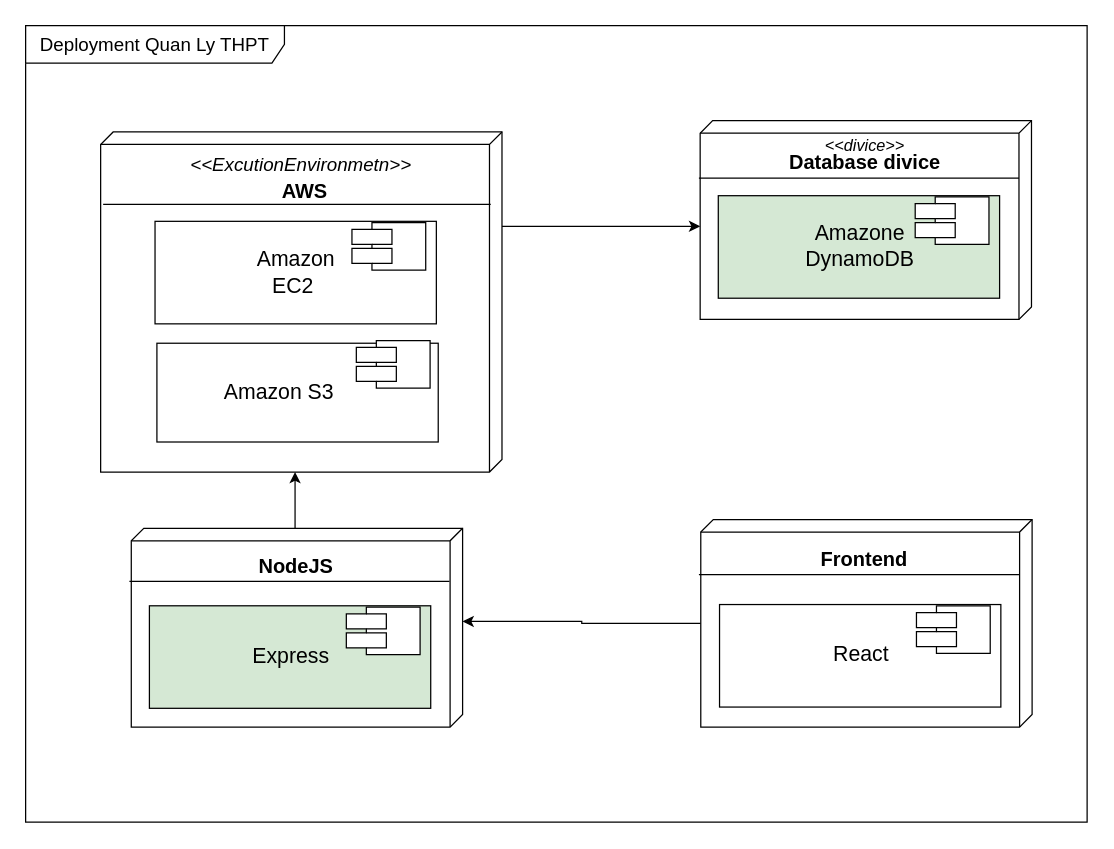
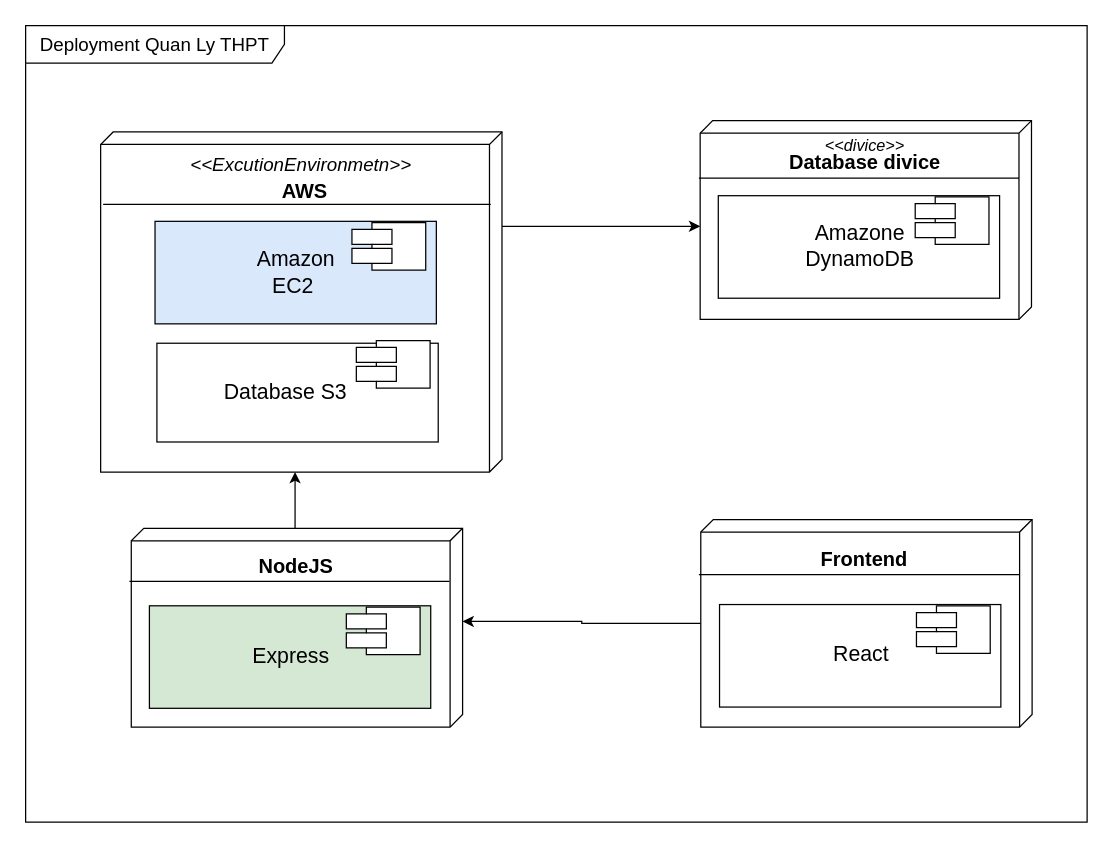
node "Amazone DynamoDB": fillcolor #d5e8d4 -> #ffffff
node "Amazon EC2": fillcolor #ffffff -> #dae8fc
node "Amazon S3": label "Amazon S3" -> "Database S3"
